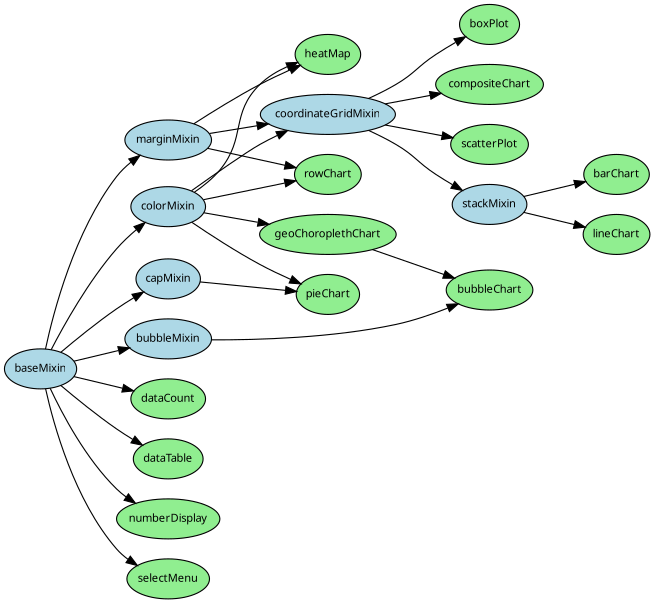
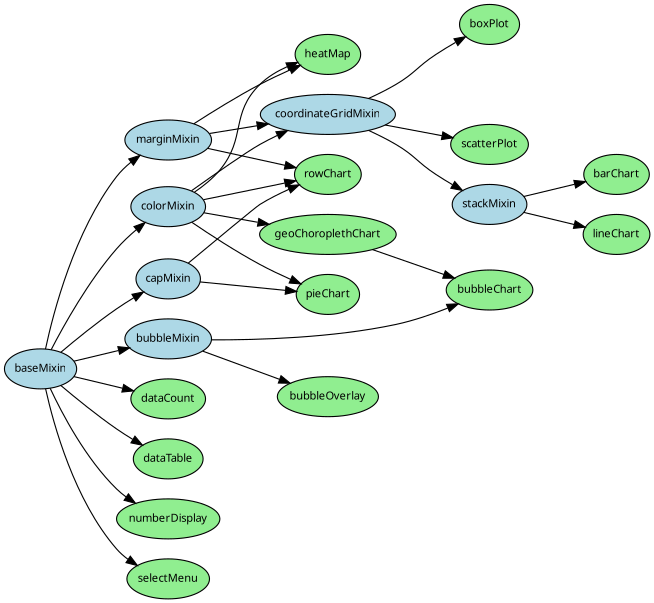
node "compositeChart": removed
edge "capMixin" -> "rowChart": added
node "bubbleOverlay": added
